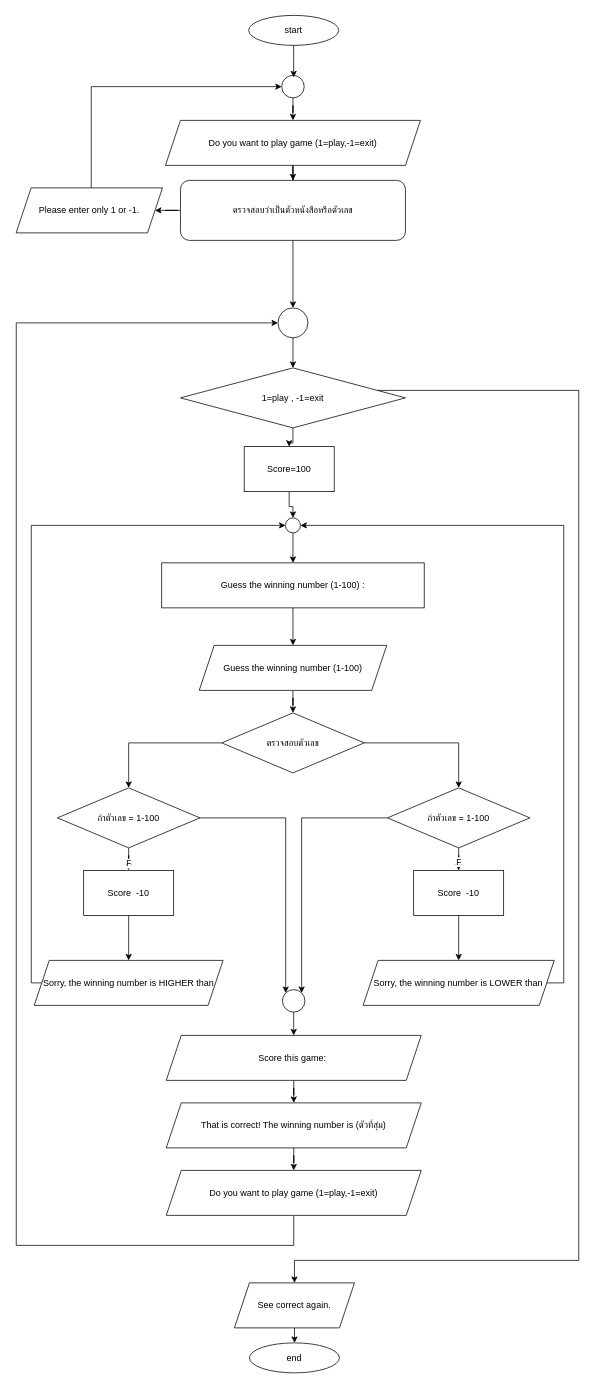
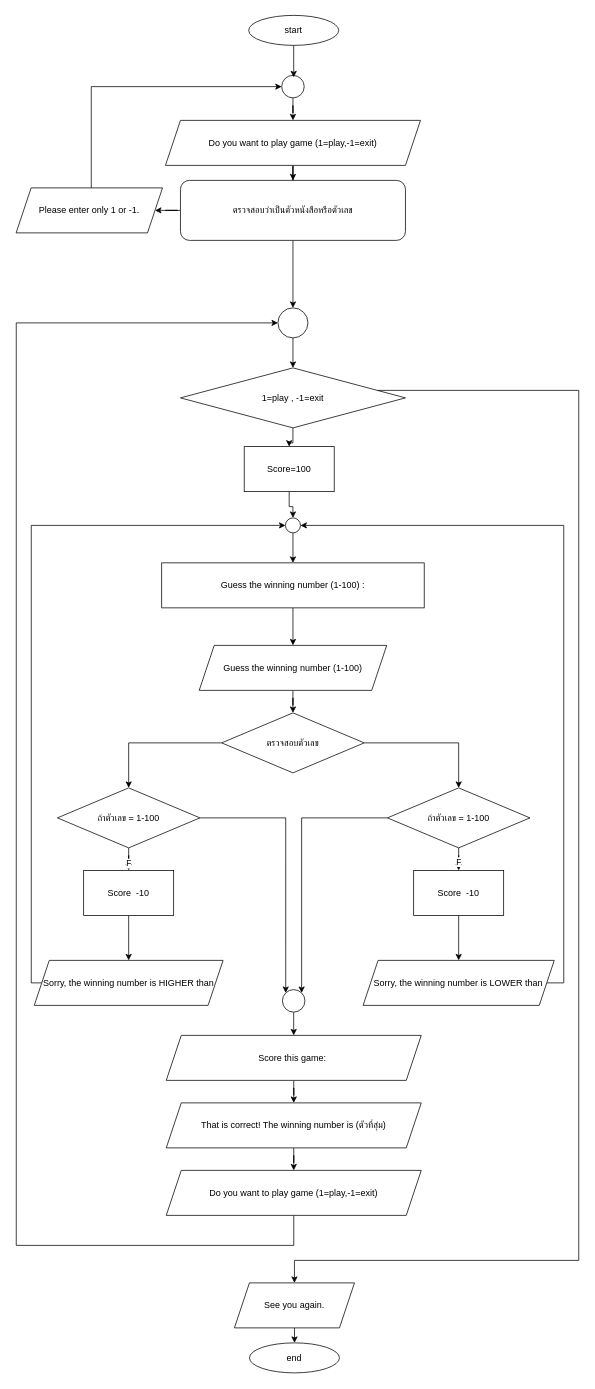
node "See correct again.": label "See correct again." -> "See you again."
